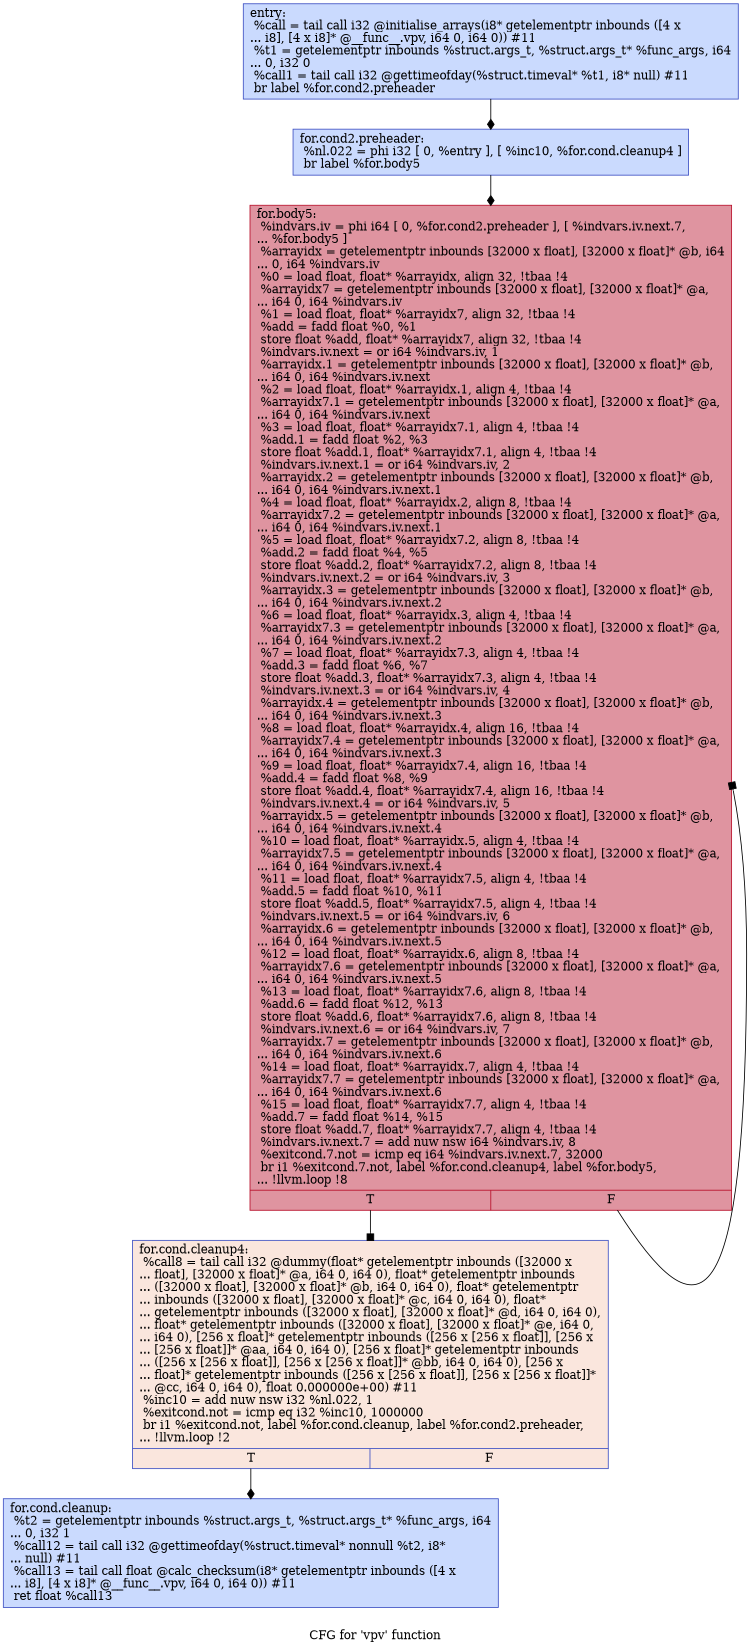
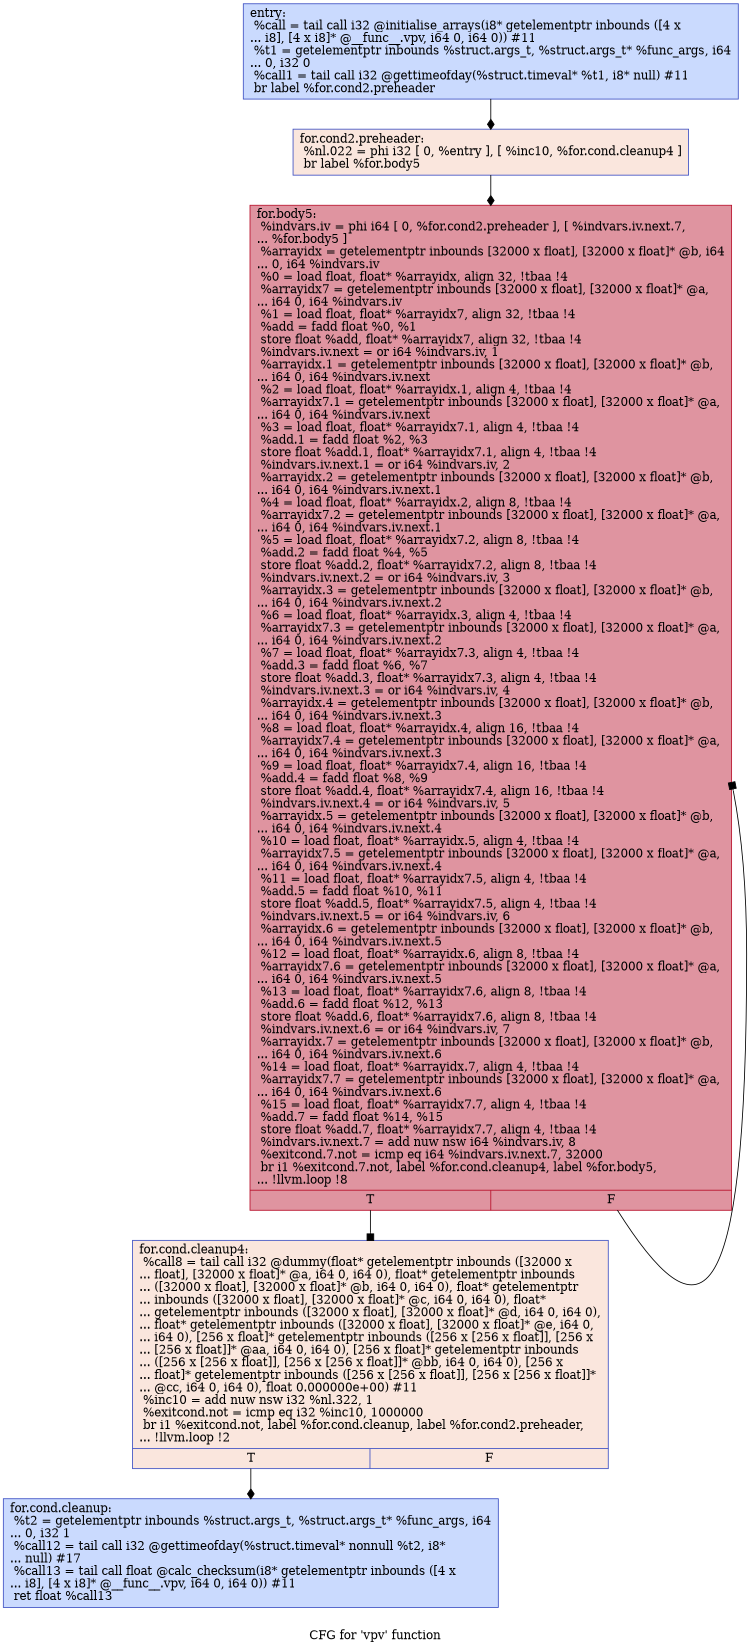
node "for.cond2.preheader:": fillcolor #88abfd70 -> #f3c7b170
node "for.cond.cleanup4:": text "%inc10 = add nuw nsw i32 %nl.022, 1" -> "%inc10 = add nuw nsw i32 %nl.322, 1"
node "for.cond.cleanup:": text "... null) #11" -> "... null) #17"
